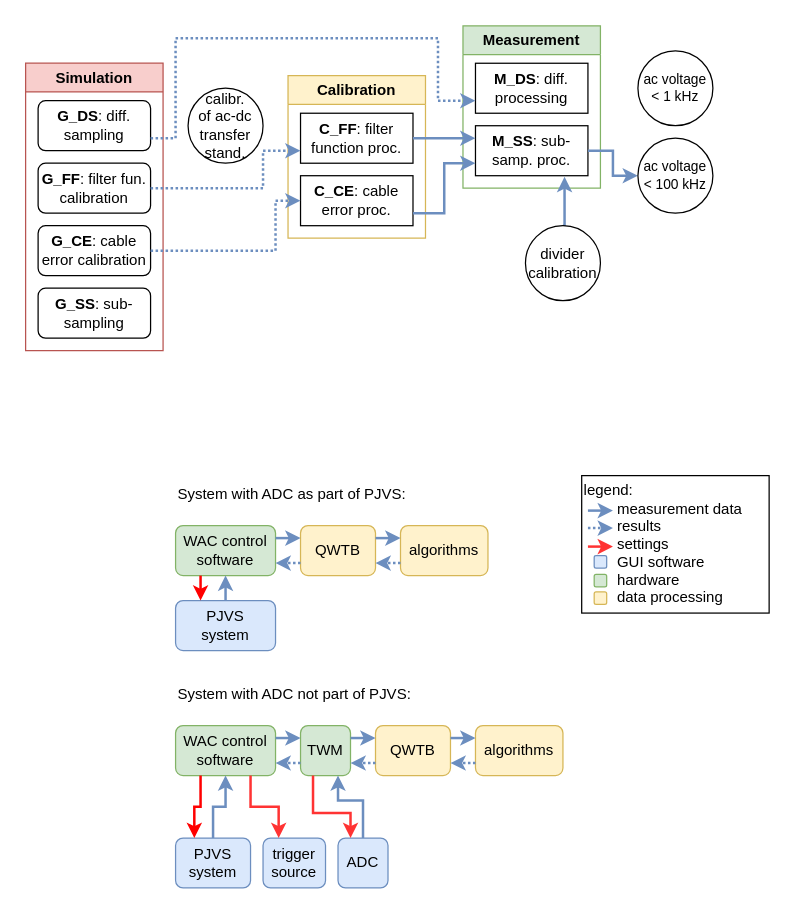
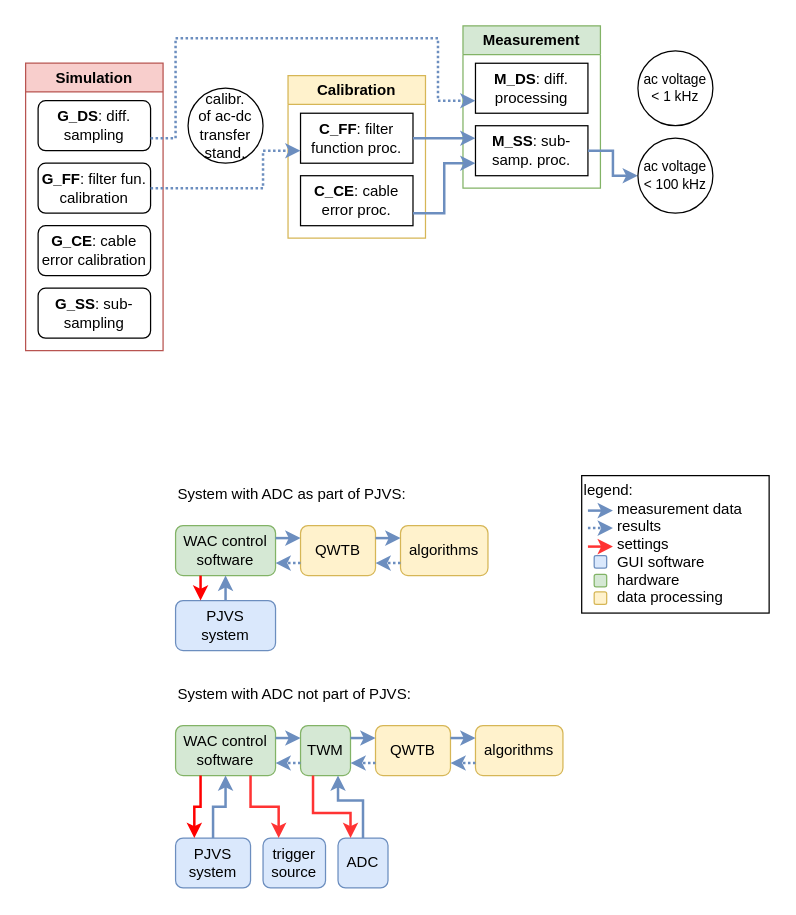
edge "divider calibration" -> "M_SS: sub-samp. proc.": removed
edge "G_CE: cable error calibration" -> "C_CE: cable error proc.": removed
node "divider calibration": removed
